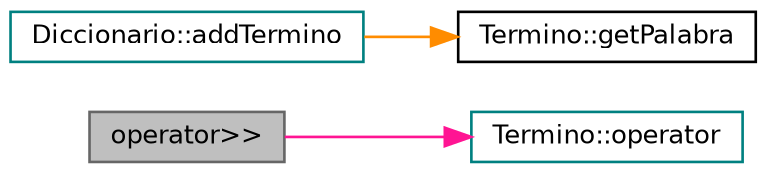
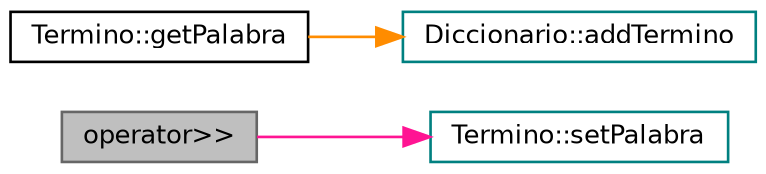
edge "Diccionario::addTermino" -> "Termino::getPalabra": reversed
node "Termino::operator": label "Termino::operator" -> "Termino::setPalabra"
